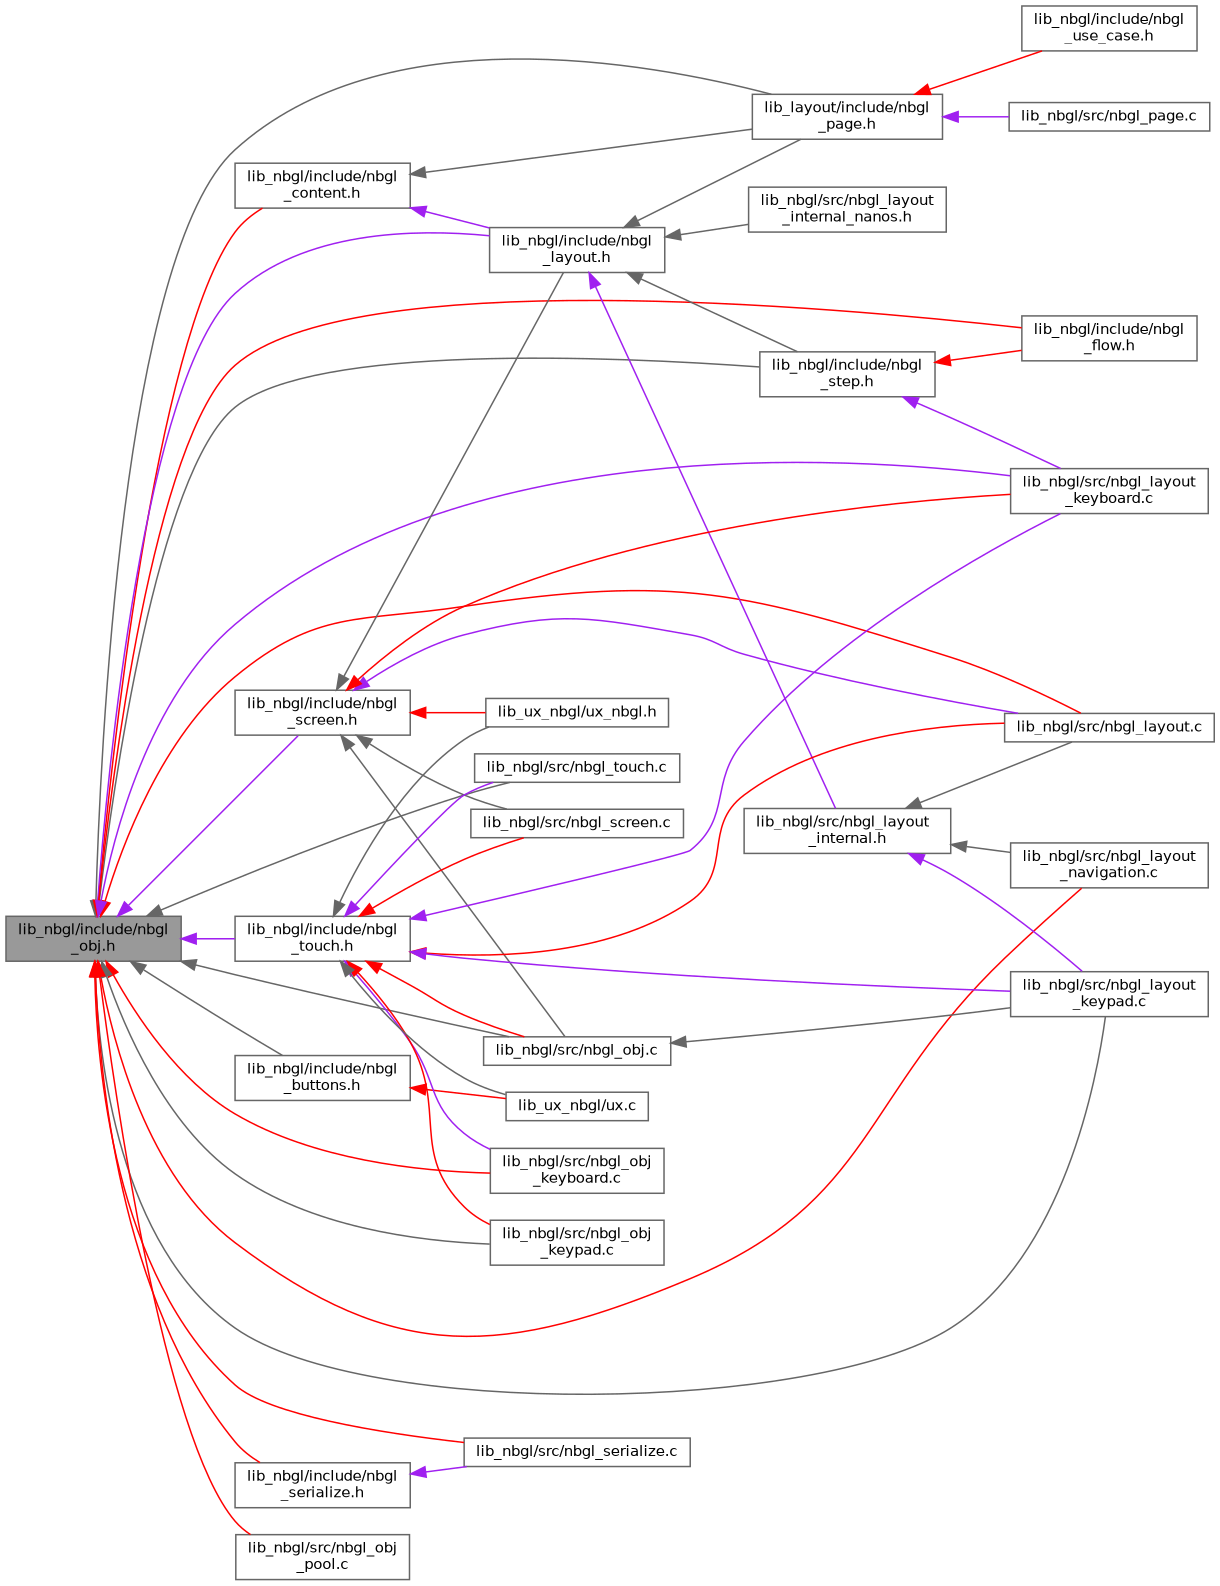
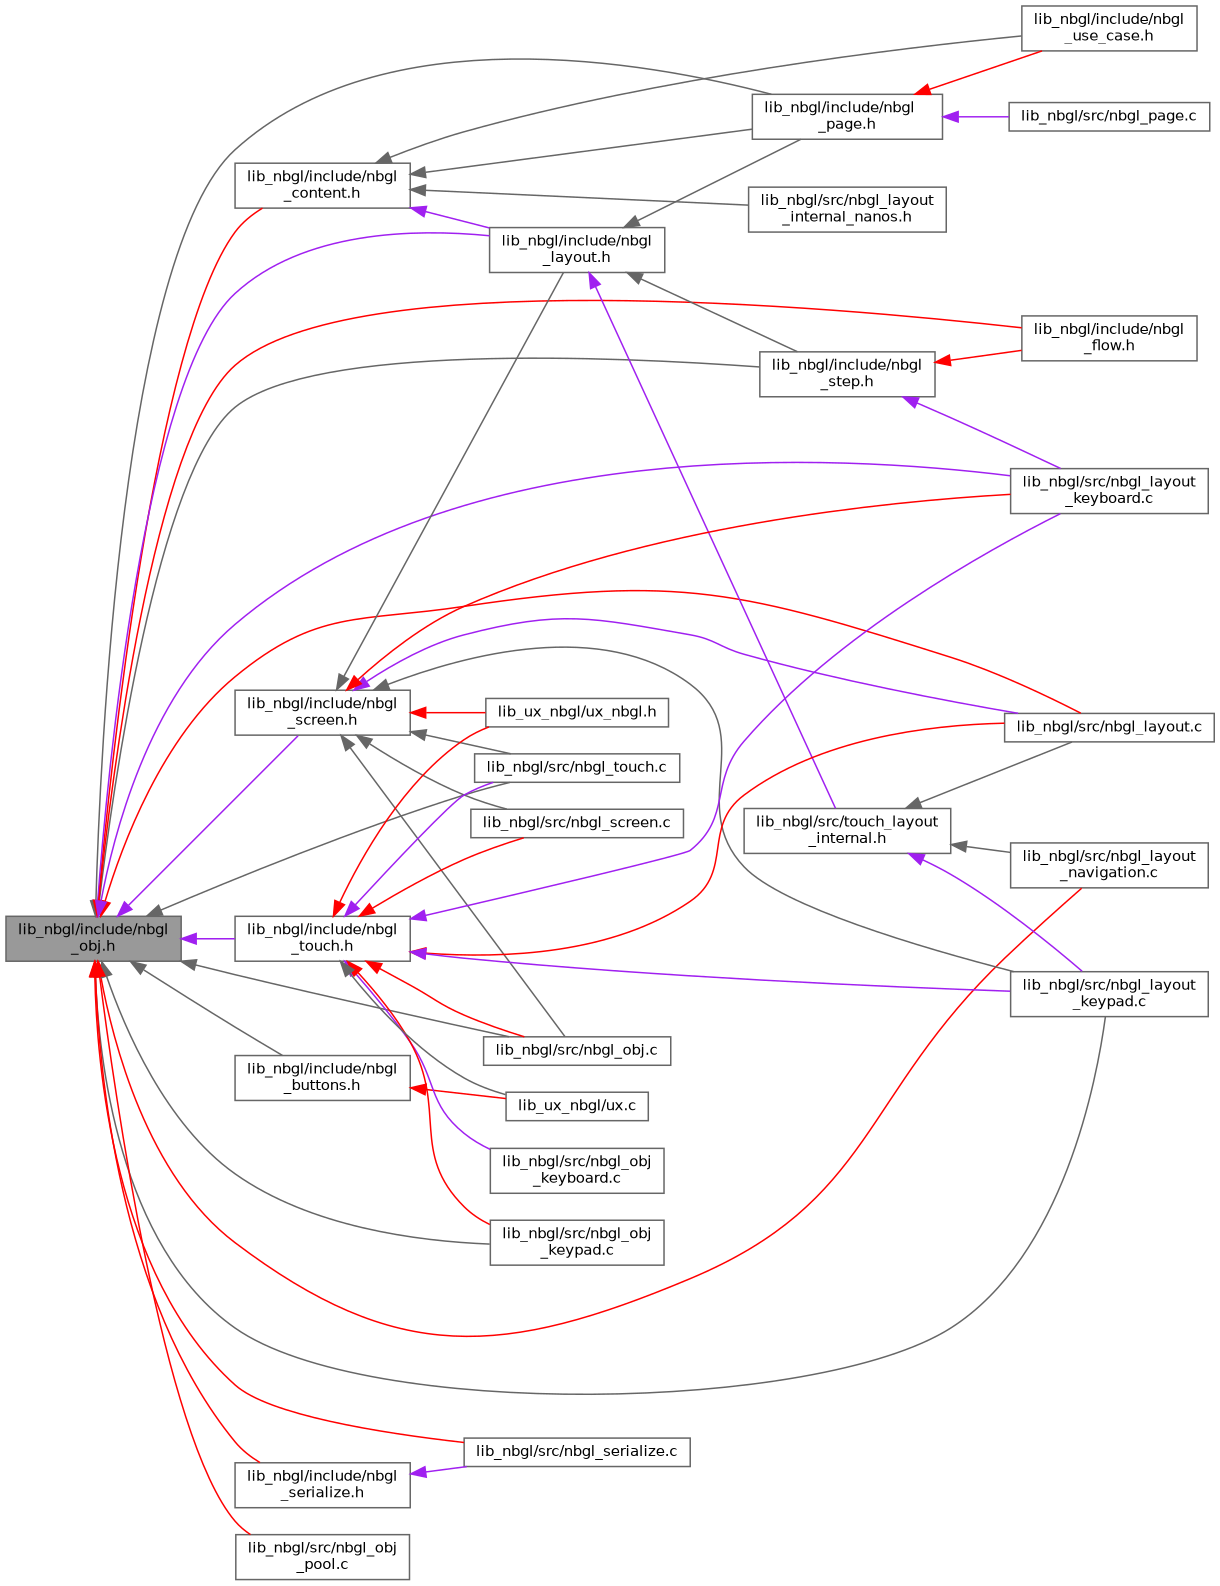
edge "lib_nbgl/include/nbgl _use_case.h" -> "lib_nbgl/include/nbgl _content.h": added
node "lib_layout/include/nbgl _page.h": label "lib_layout/include/nbgl _page.h" -> "lib_nbgl/include/nbgl _page.h"
edge "lib_nbgl/src/nbgl_layout _internal_nanos.h" -> "lib_nbgl/include/nbgl _layout.h": now "lib_nbgl/src/nbgl_layout _internal_nanos.h" -> "lib_nbgl/include/nbgl _content.h"
edge "lib_nbgl/src/nbgl_touch.c" -> "lib_nbgl/include/nbgl _screen.h": added
edge "lib_ux_nbgl/ux_nbgl.h" -> "lib_nbgl/include/nbgl _touch.h": color gray40 -> red
node "lib_nbgl/src/nbgl_layout _internal.h": label "lib_nbgl/src/nbgl_layout _internal.h" -> "lib_nbgl/src/touch_layout _internal.h"
edge "lib_nbgl/src/nbgl_layout _keypad.c" -> "lib_nbgl/src/nbgl_obj.c": now "lib_nbgl/src/nbgl_layout _keypad.c" -> "lib_nbgl/include/nbgl _screen.h"
edge "lib_nbgl/src/nbgl_obj _keyboard.c" -> "lib_nbgl/include/nbgl _obj.h": removed
